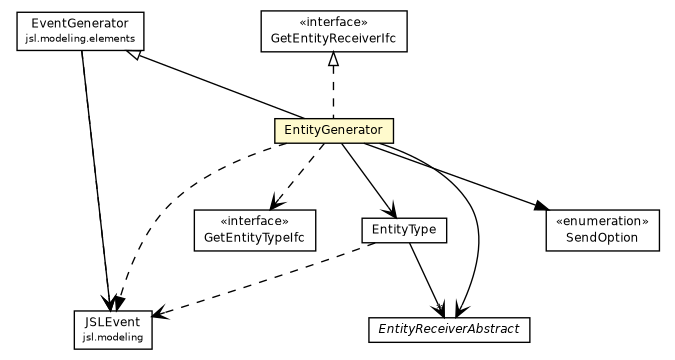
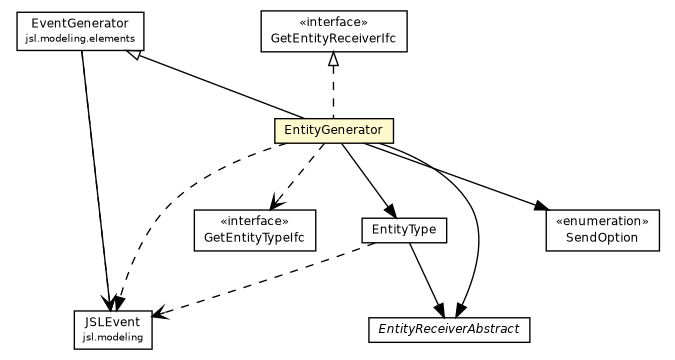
edge "EntityGenerator" -> "EntityType": arrowhead open -> normal
edge "EntityGenerator" -> "EntityReceiverAbstract": arrowhead open -> normal
edge "EntityType" -> "EntityReceiverAbstract": arrowhead open -> normal
